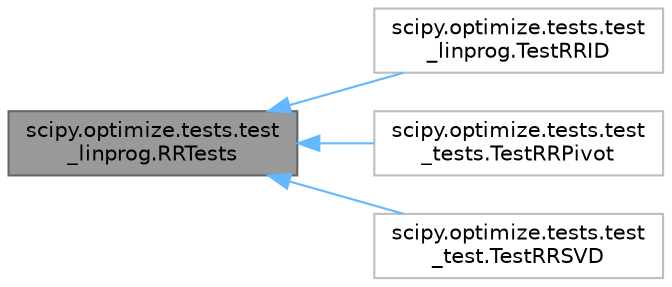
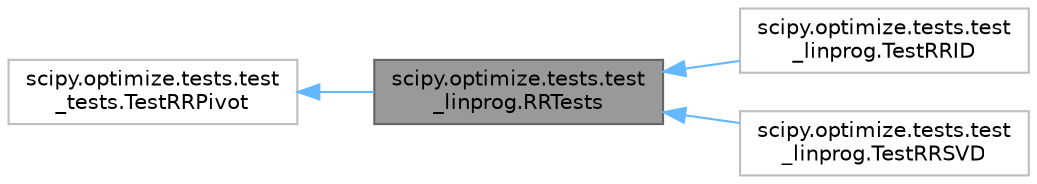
edge "scipy.optimize.tests.test _tests.TestRRPivot" -> "scipy.optimize.tests.test _linprog.RRTests": reversed
node "scipy.optimize.tests.test _test.TestRRSVD": label "scipy.optimize.tests.test _test.TestRRSVD" -> "scipy.optimize.tests.test _linprog.TestRRSVD"
